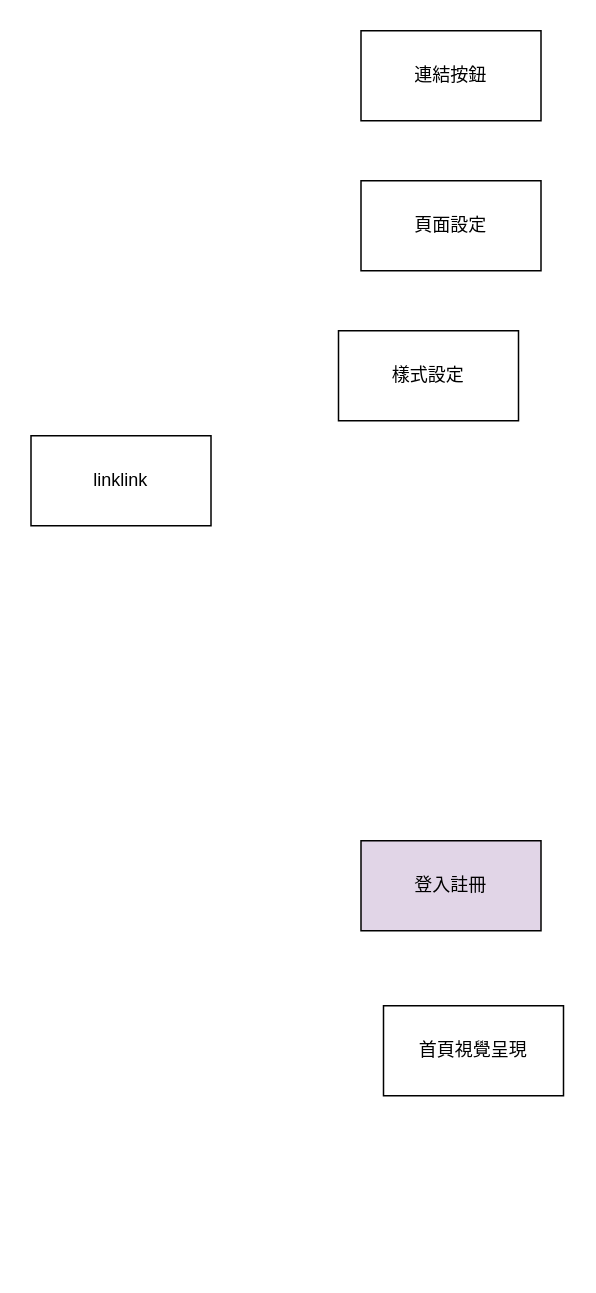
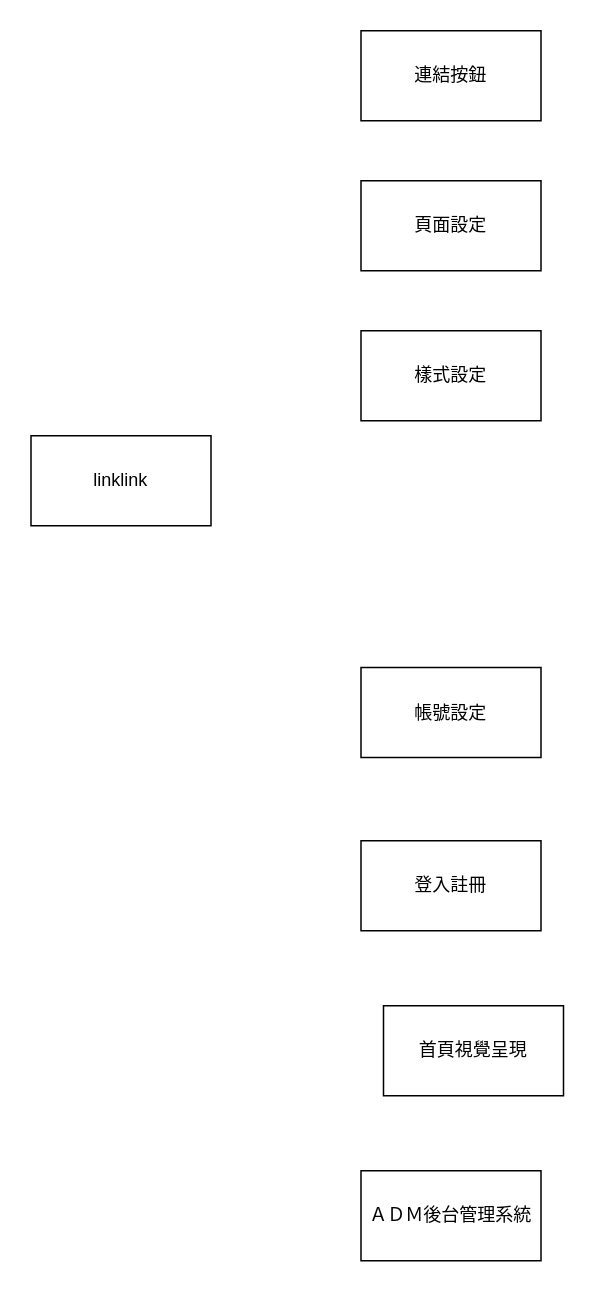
node "樣式設定": moved (428, 376) -> (451, 376)
node "帳號設定": added
node "登入註冊": fillcolor #e1d5e7 -> #ffffff
node "ＡＤＭ後台管理系統": added
